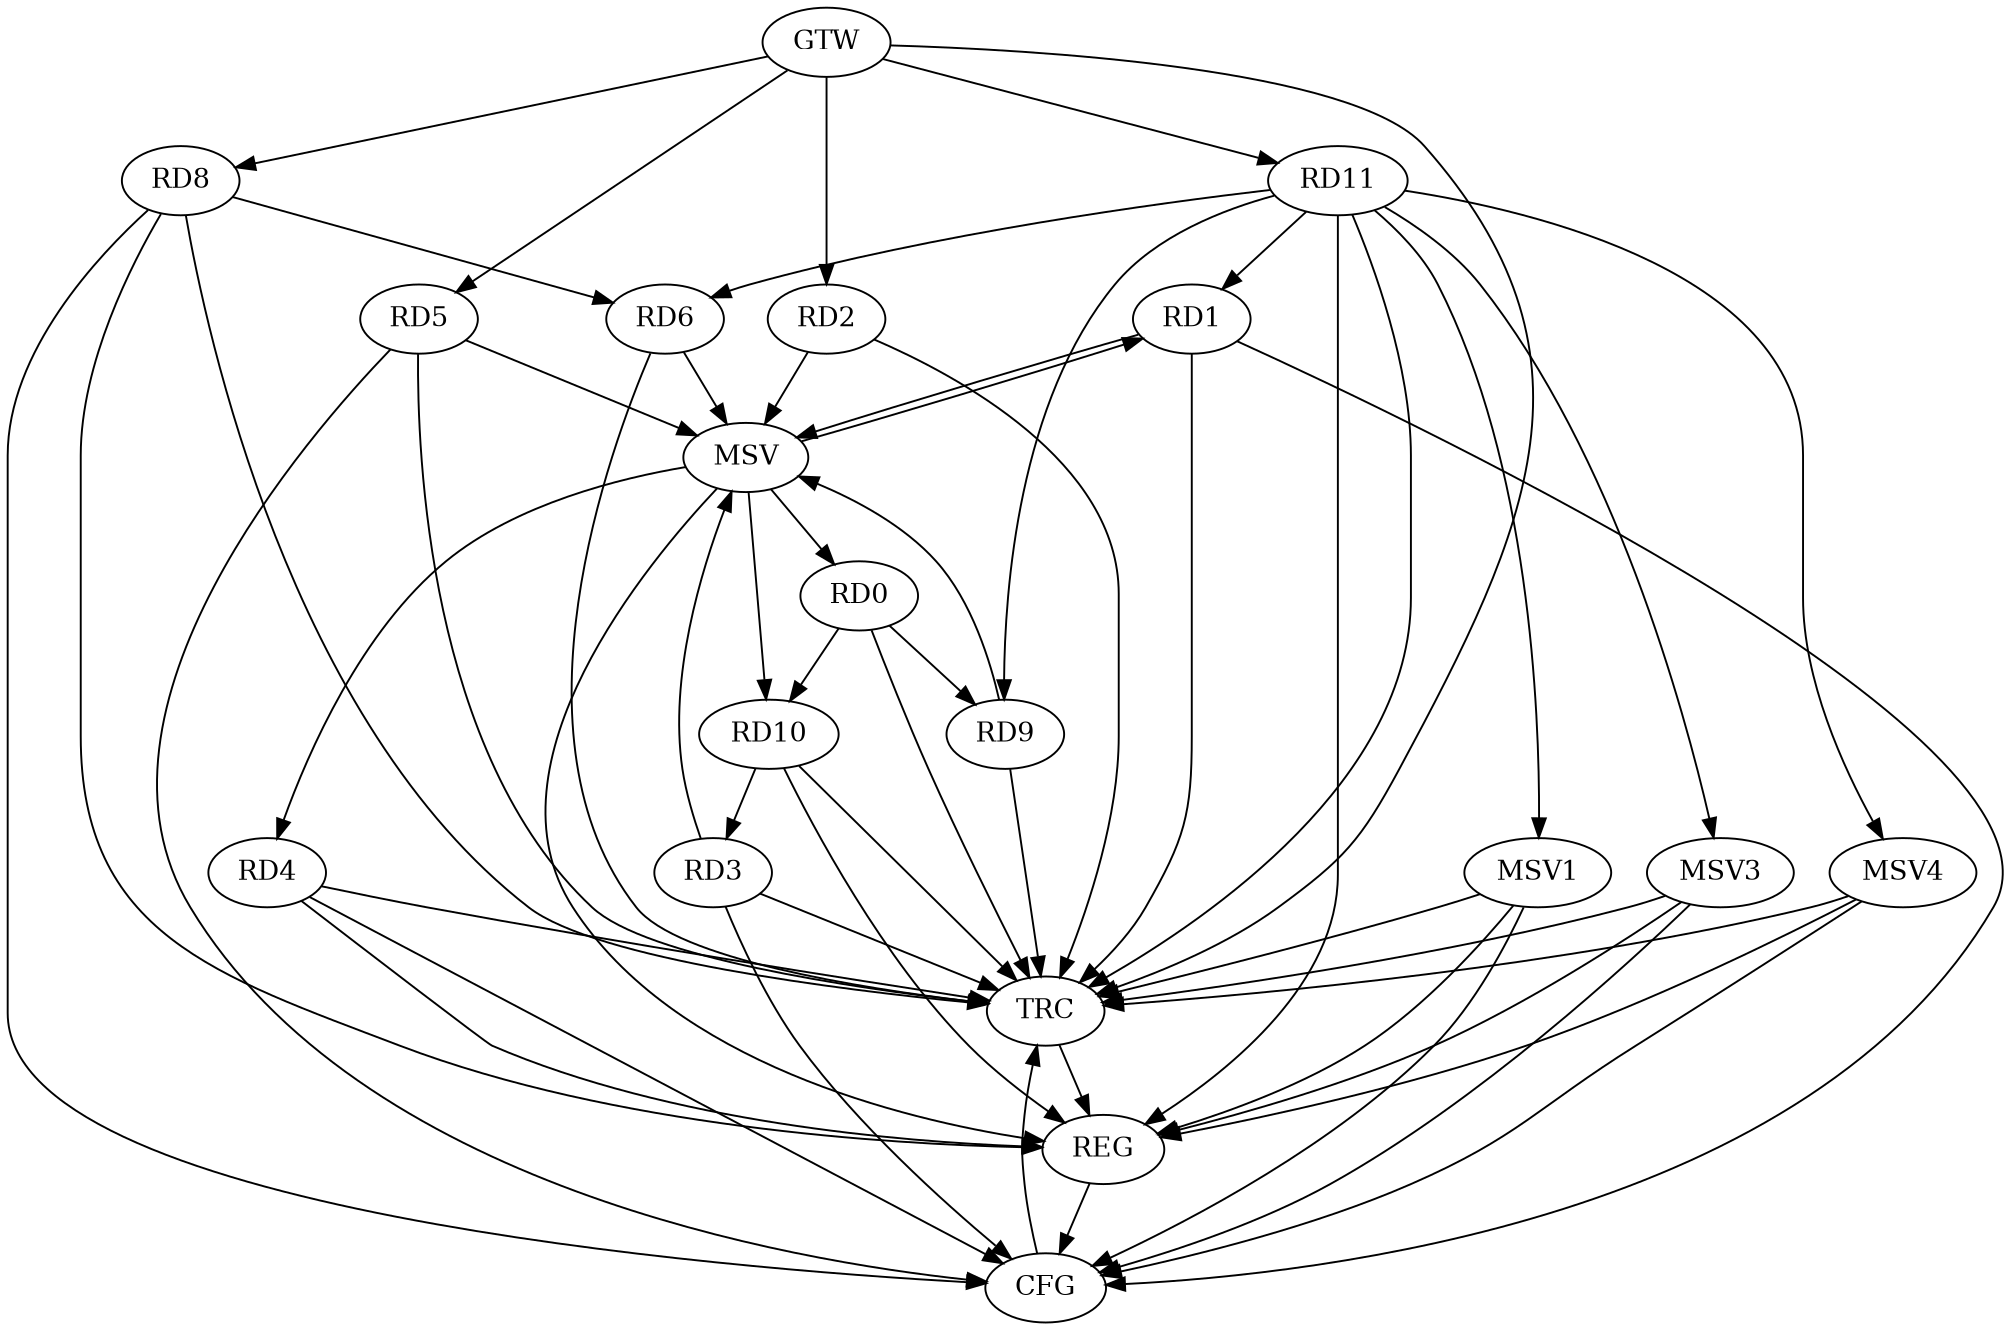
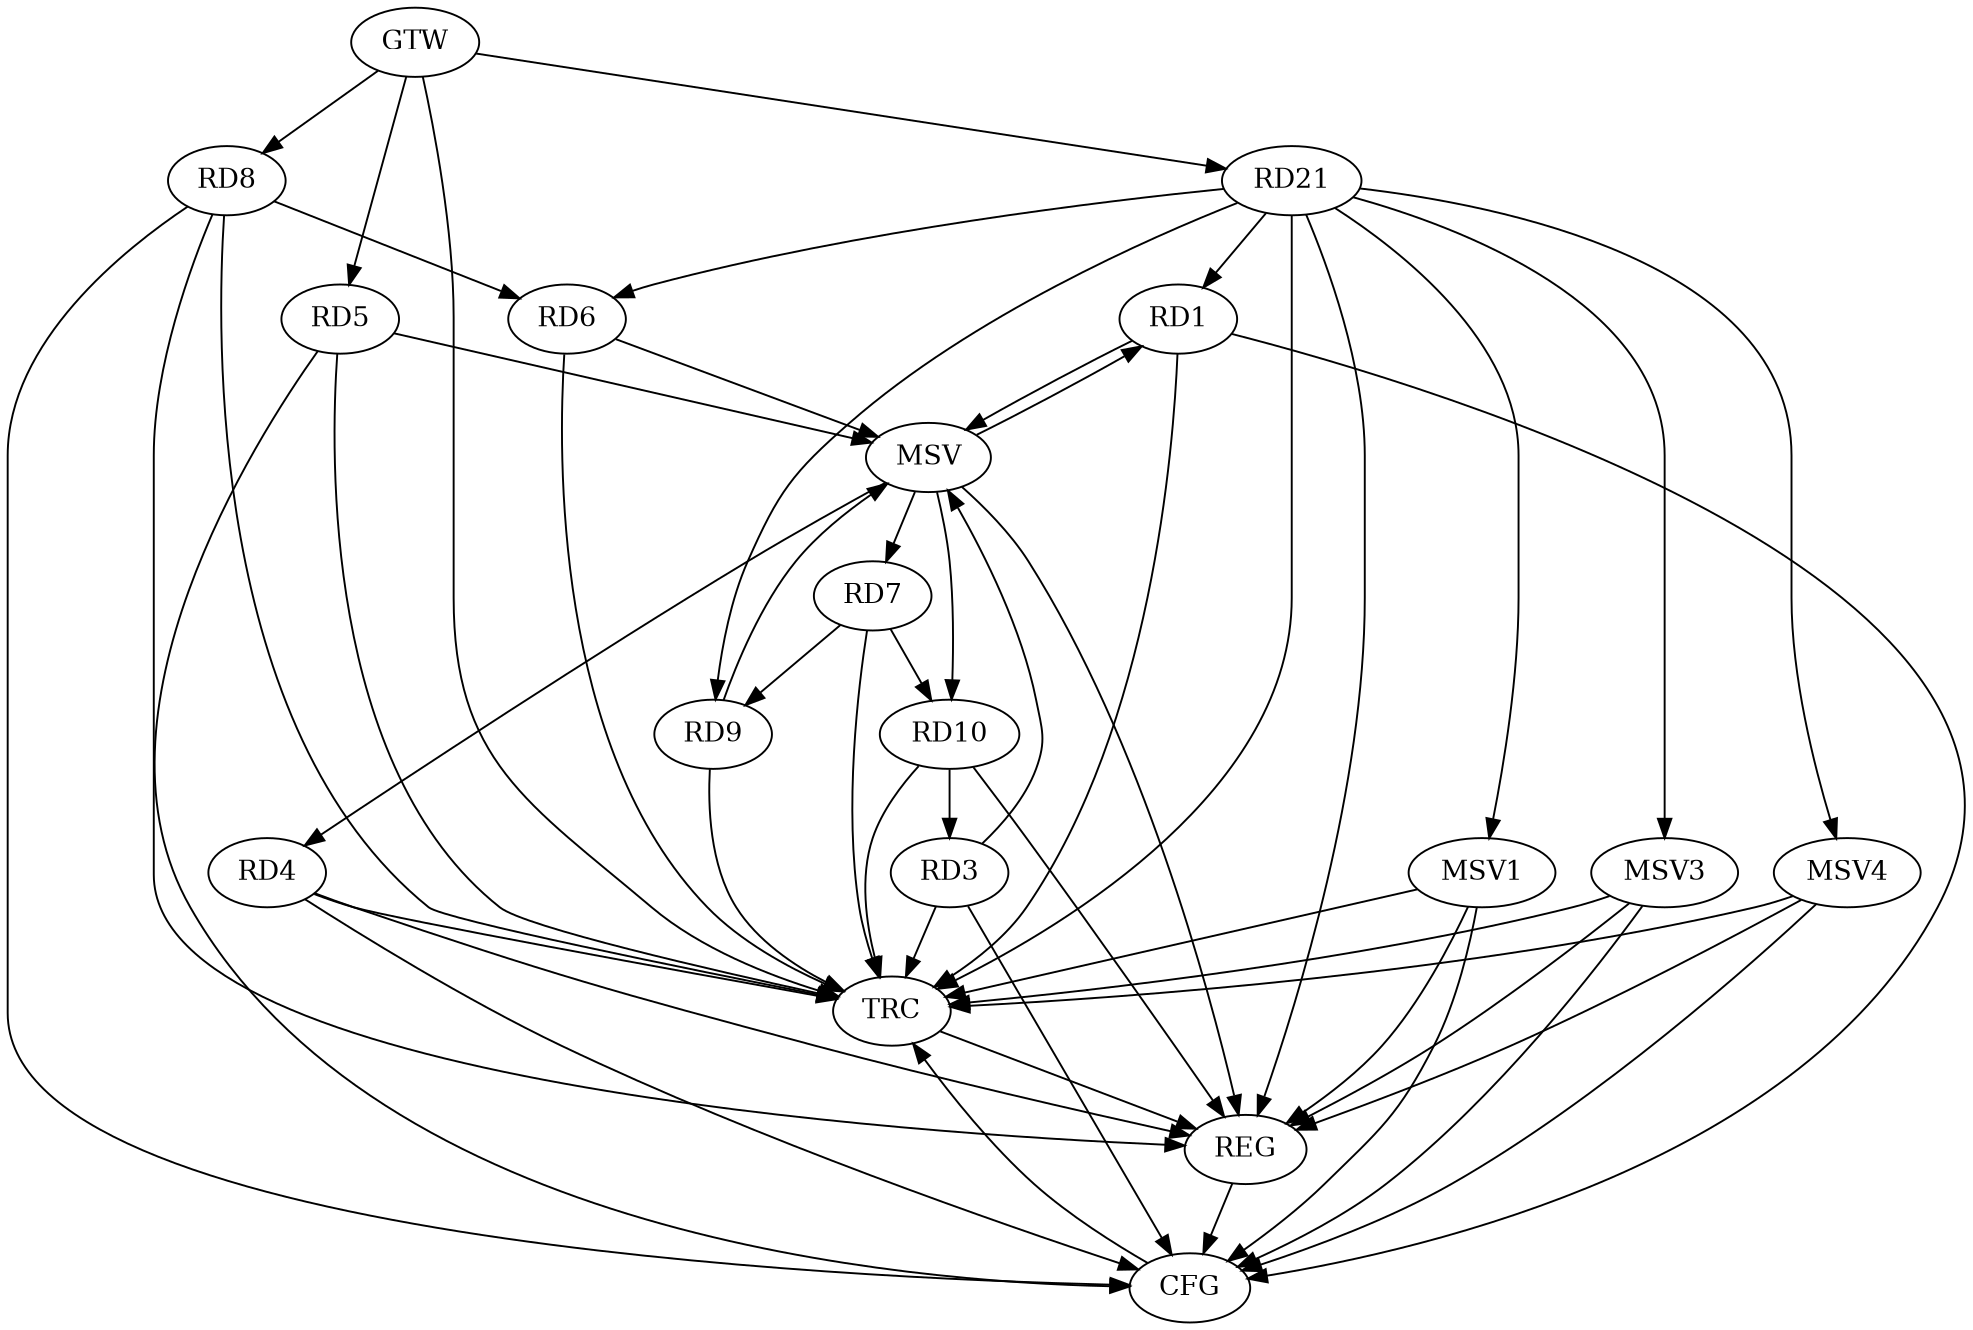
node "RD11": label "RD11" -> "RD21"
node "RD2": removed
node "RD0": label "RD0" -> "RD7"
